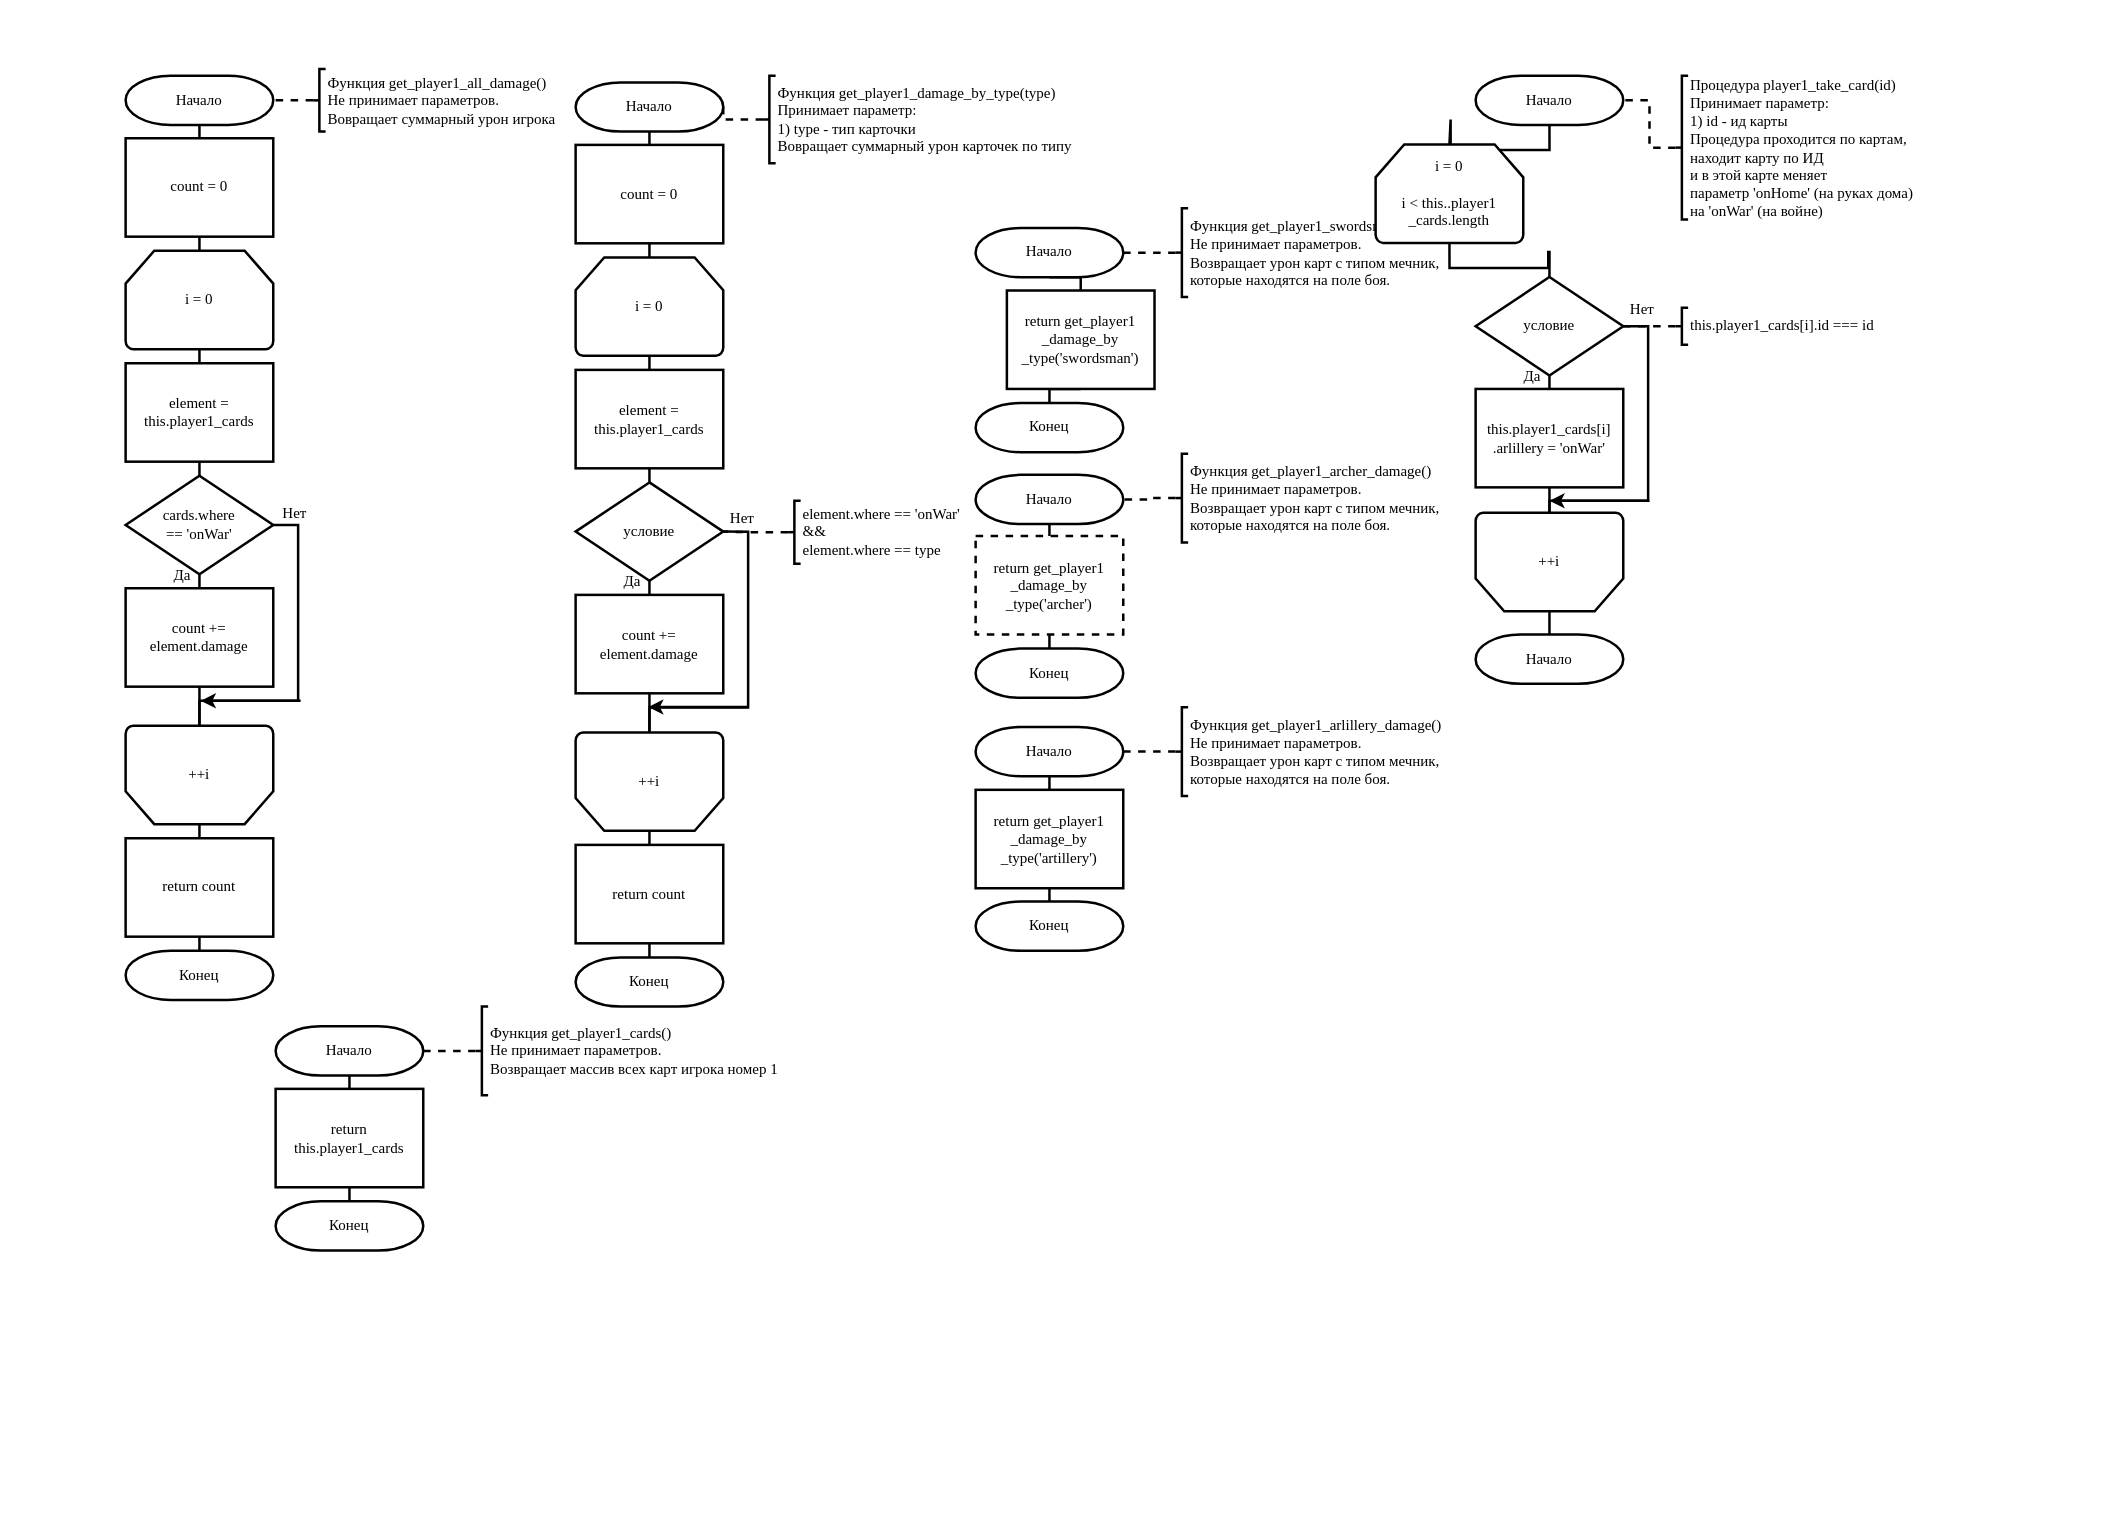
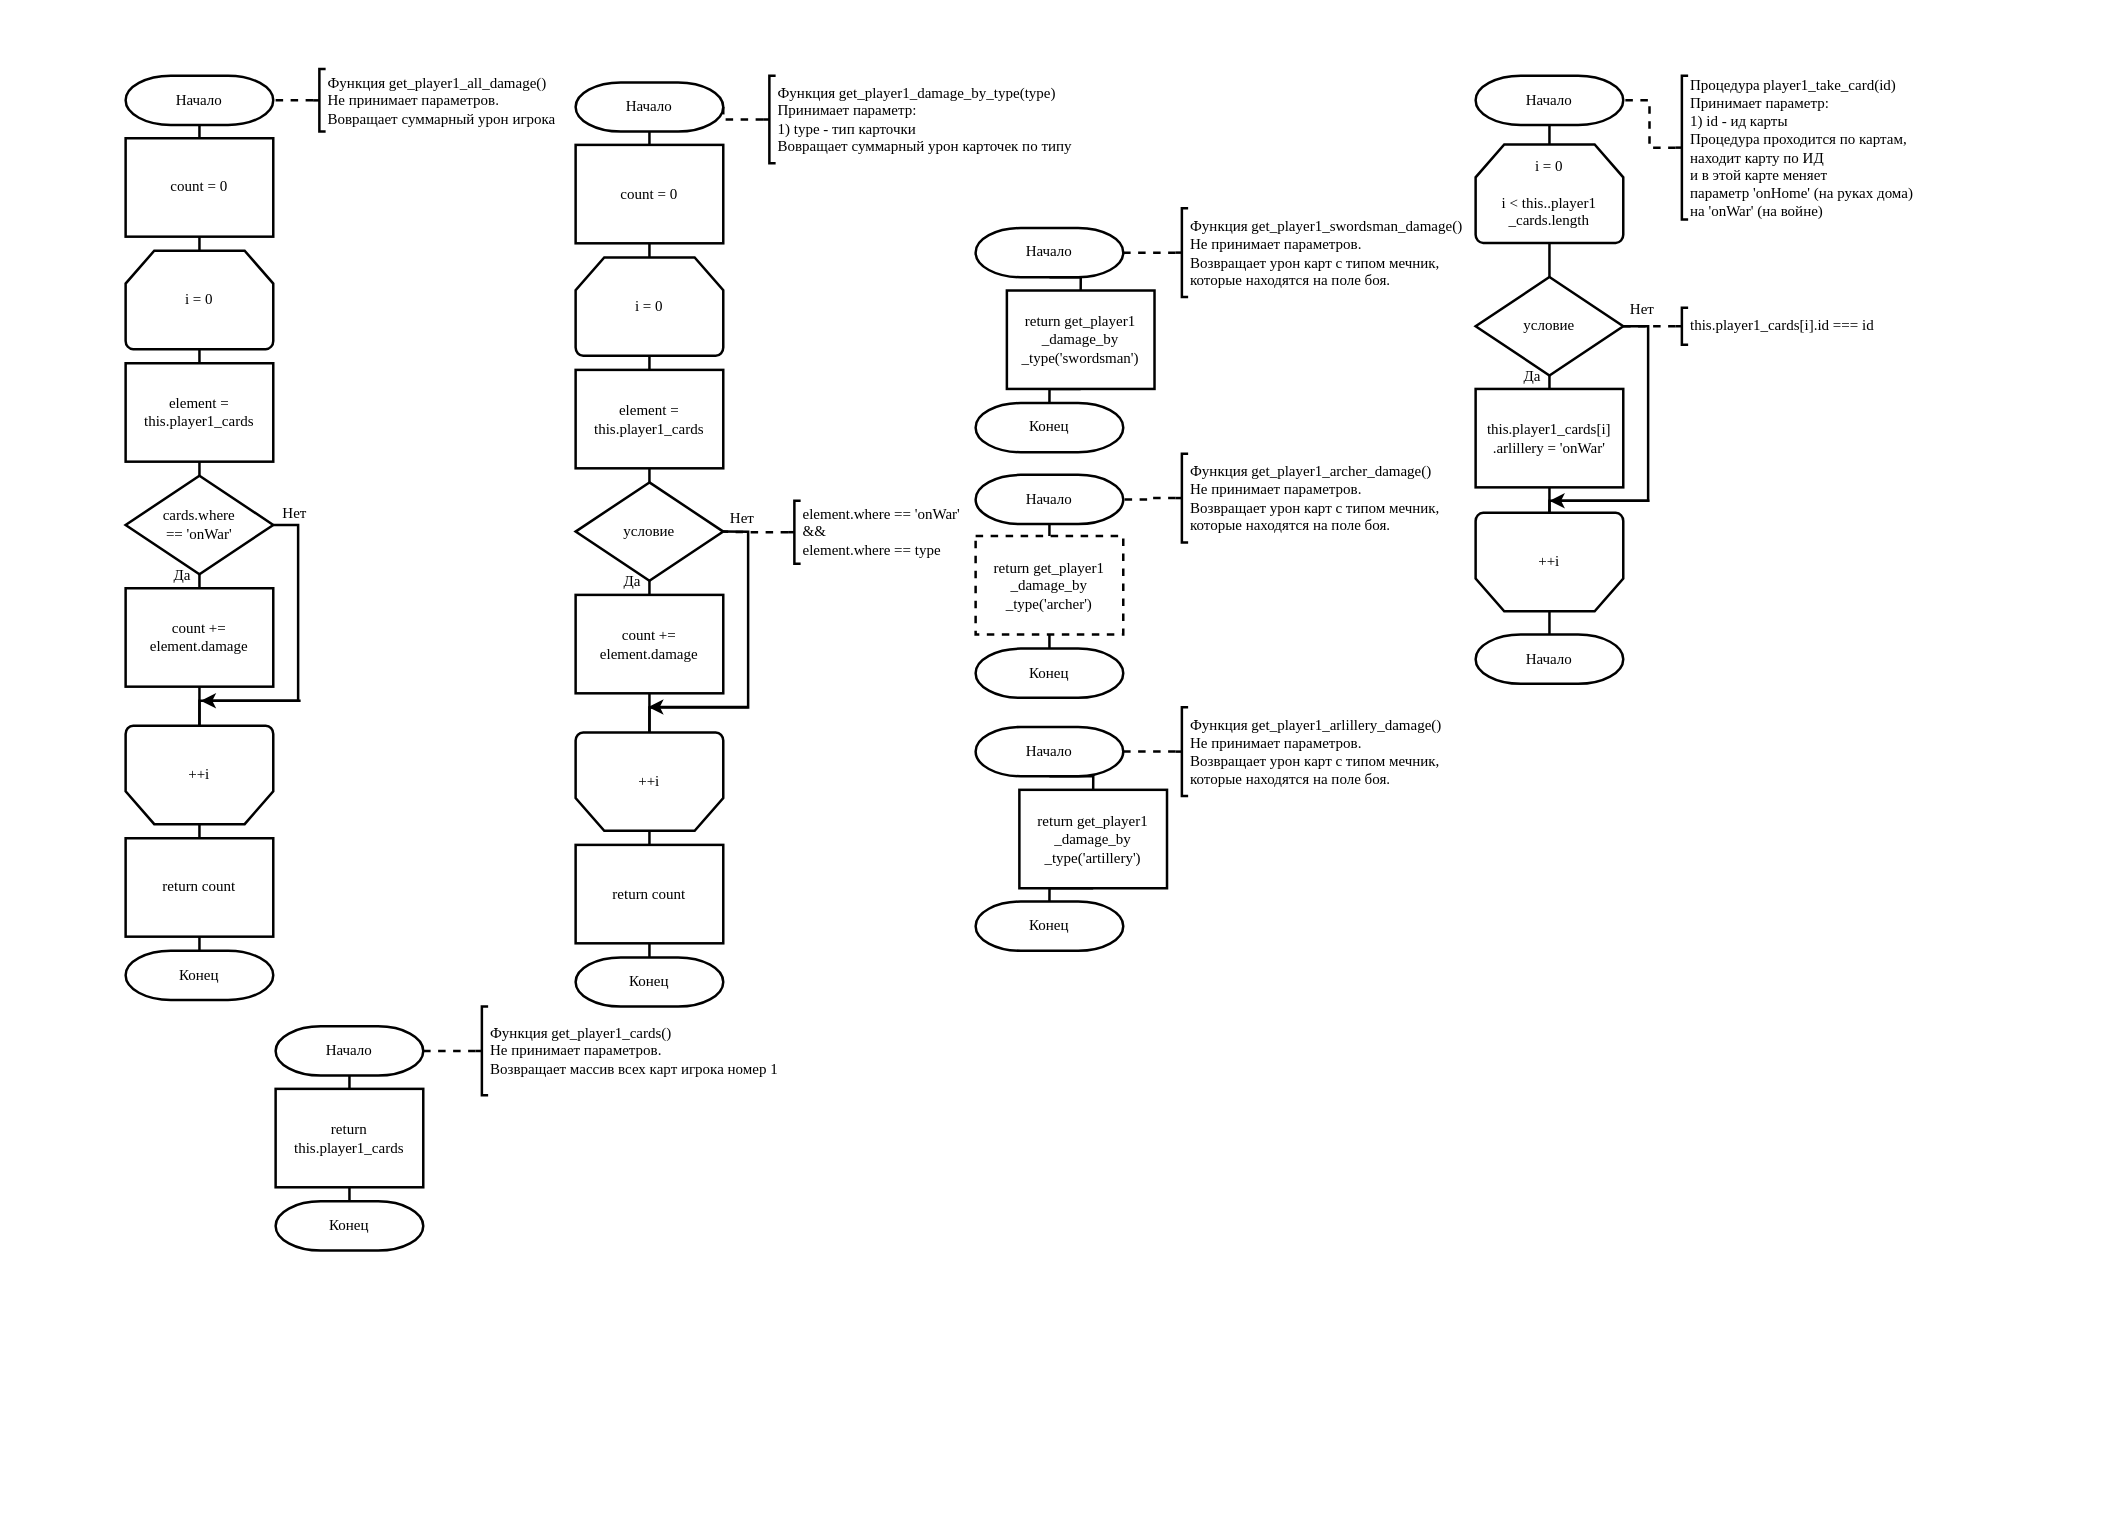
node "i = 0 i < this..player1 _cards.length": moved (1449, 194) -> (1549, 194)
node "return get_player1_damage_by_type('artillery')": moved (1049, 839) -> (1093, 839)
